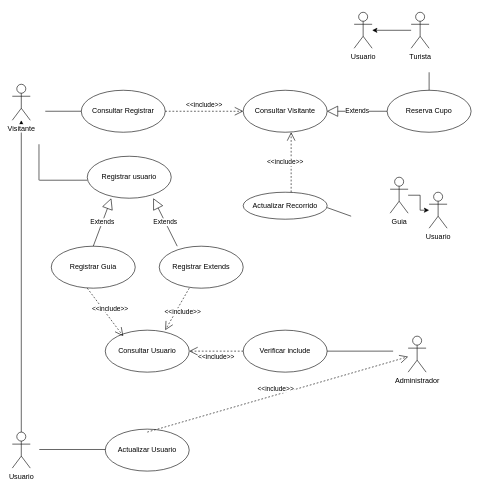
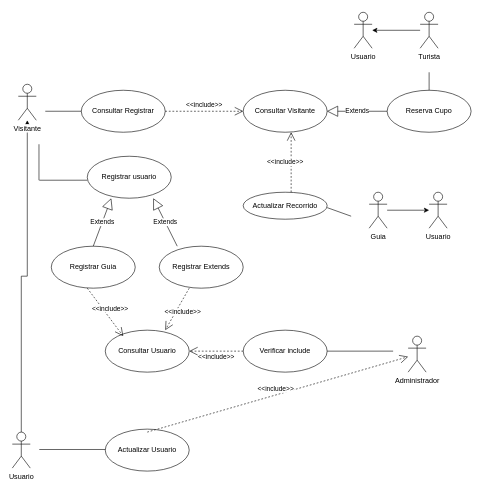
node "Turista": moved (420, 30) -> (429, 30)
node "Visitante": moved (21, 102) -> (27, 102)
node "Guia": moved (399, 195) -> (378, 210)
